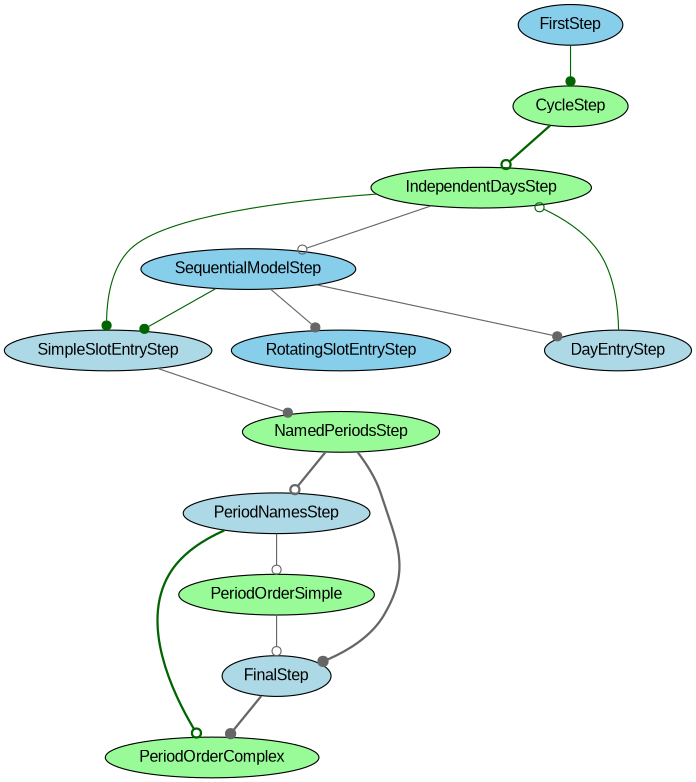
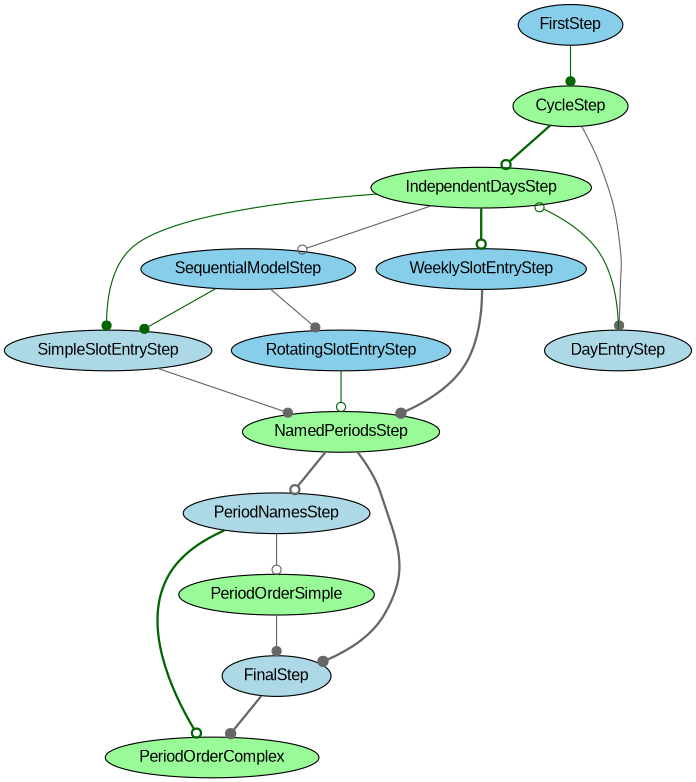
node "WeeklySlotEntryStep": added
edge "SequentialModelStep" -> "DayEntryStep": now "CycleStep" -> "DayEntryStep"
edge "RotatingSlotEntryStep" -> "NamedPeriodsStep": added
edge "PeriodOrderSimple" -> "FinalStep": arrowhead odot -> dot
